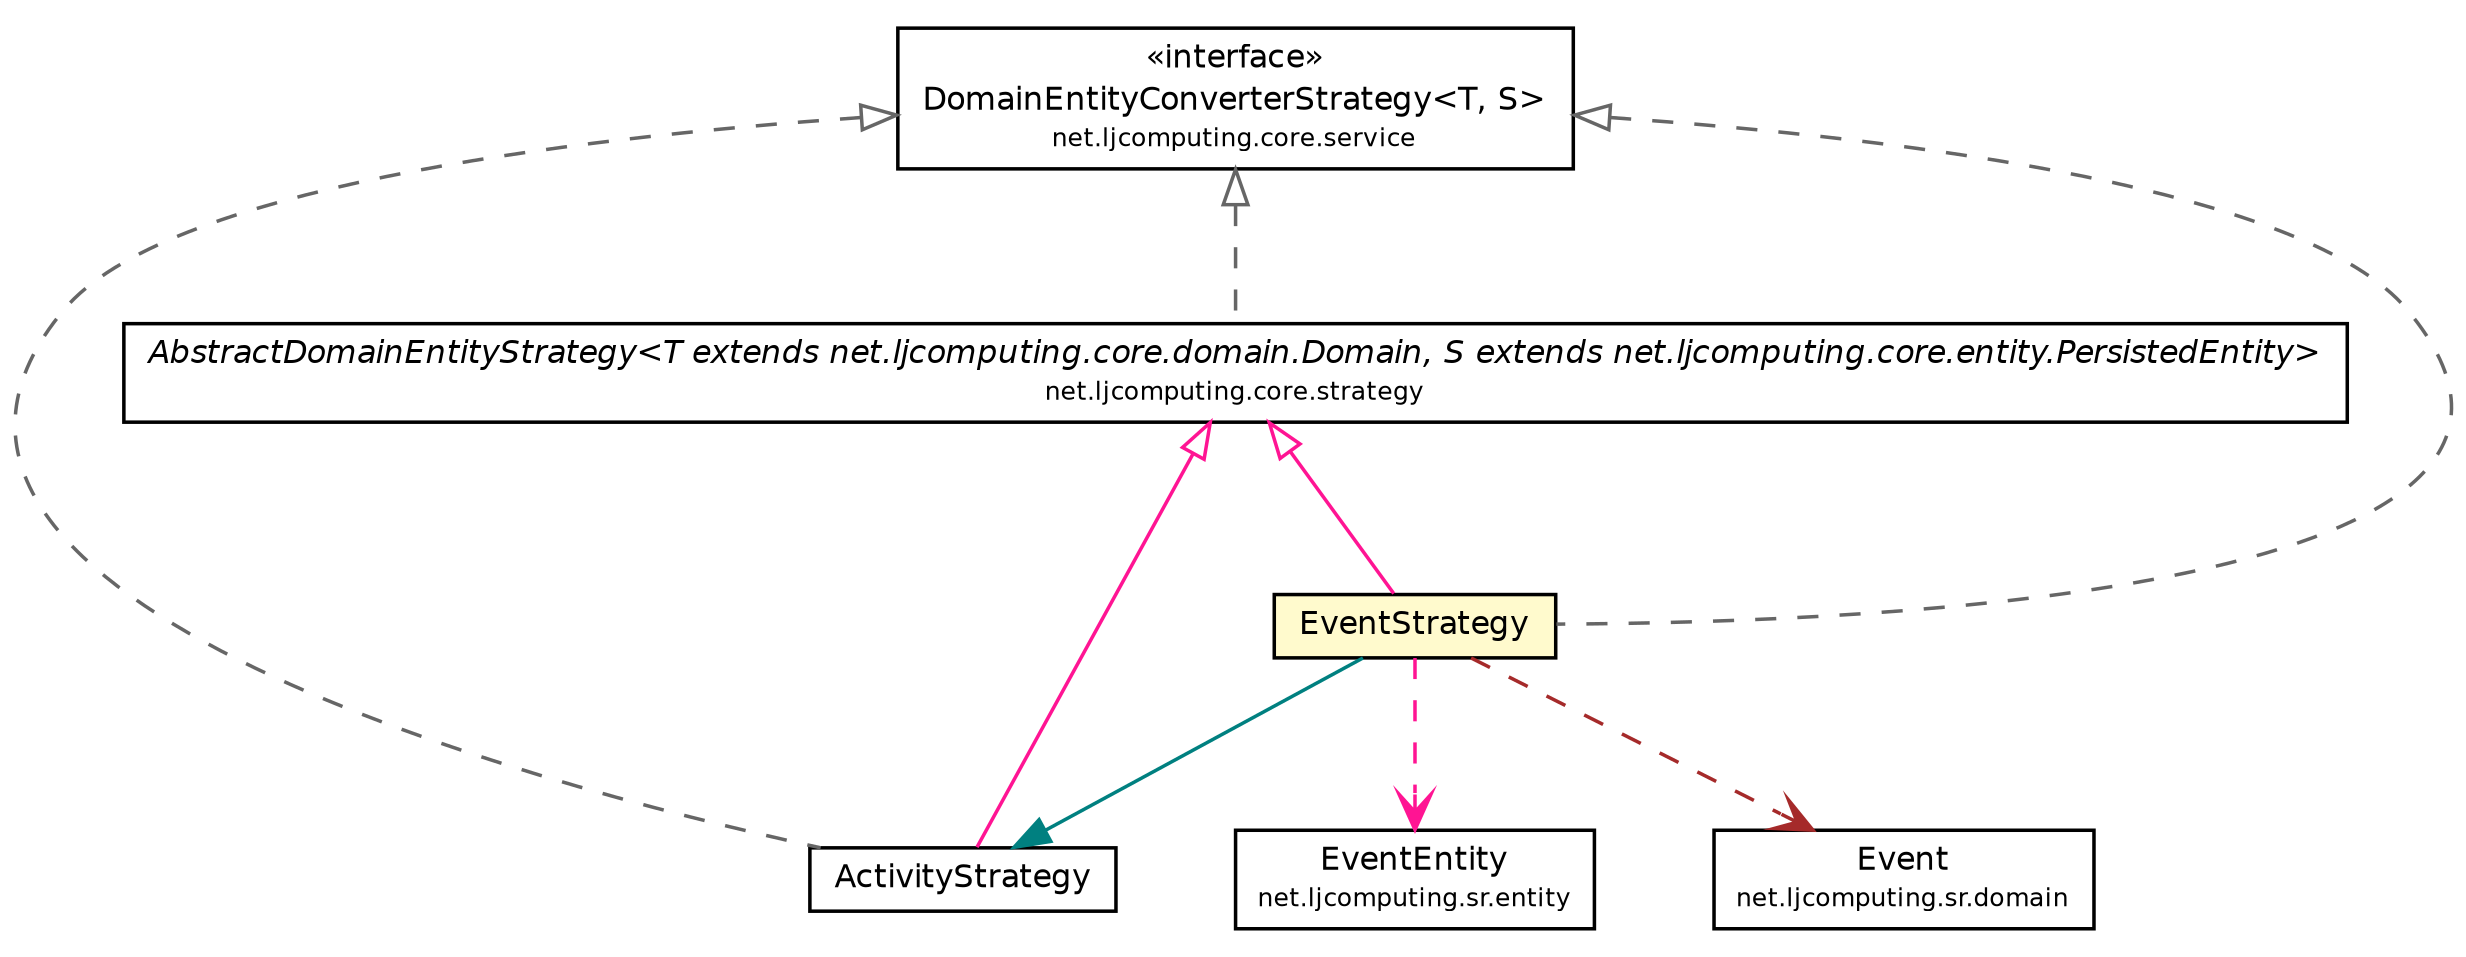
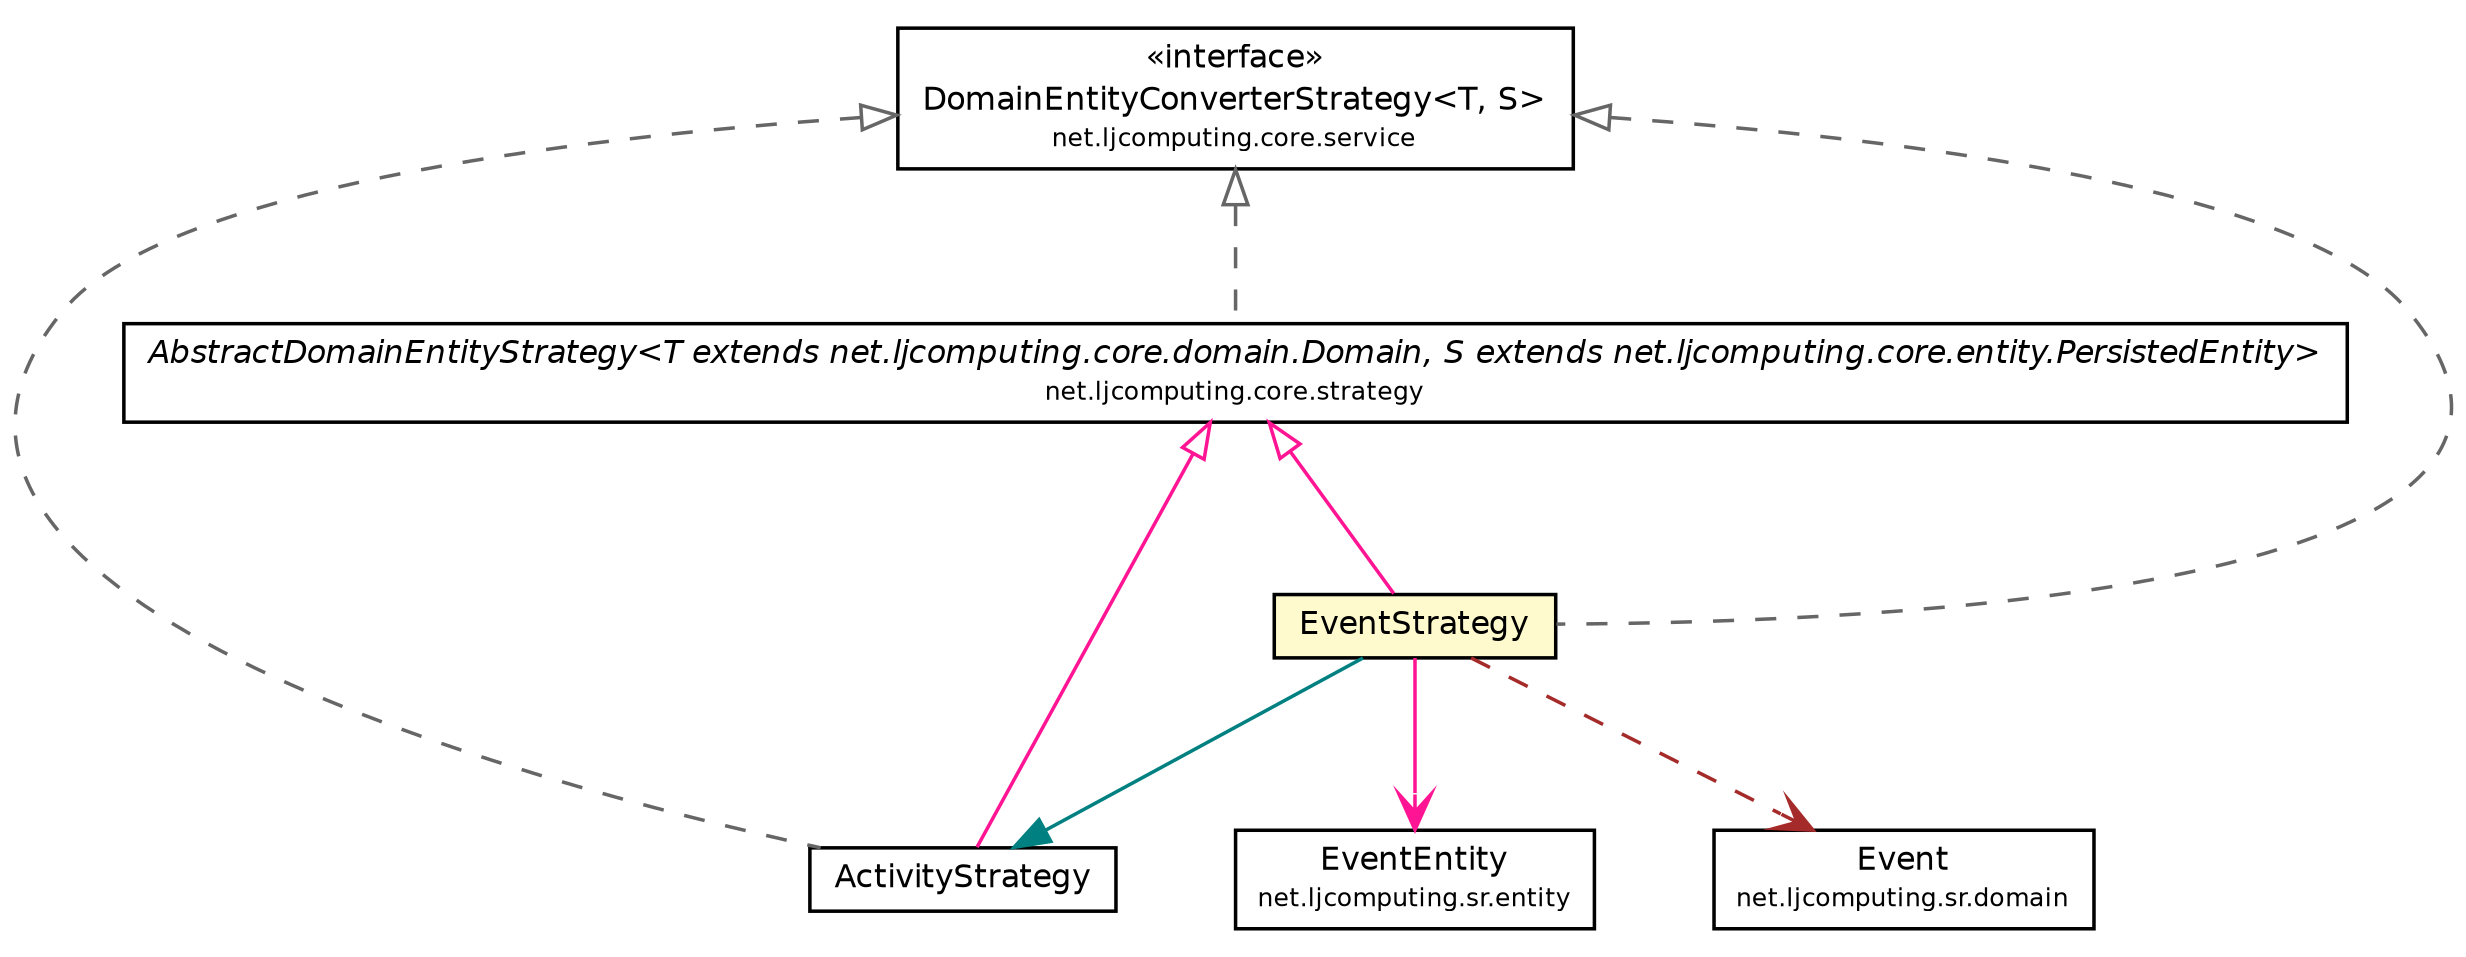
edge "EventStrategy" -> "EventEntity": style dashed -> solid
